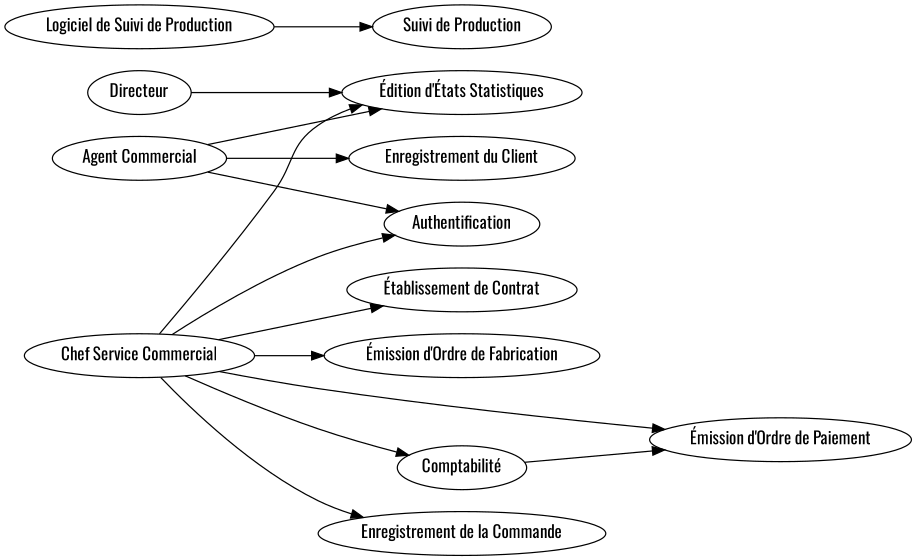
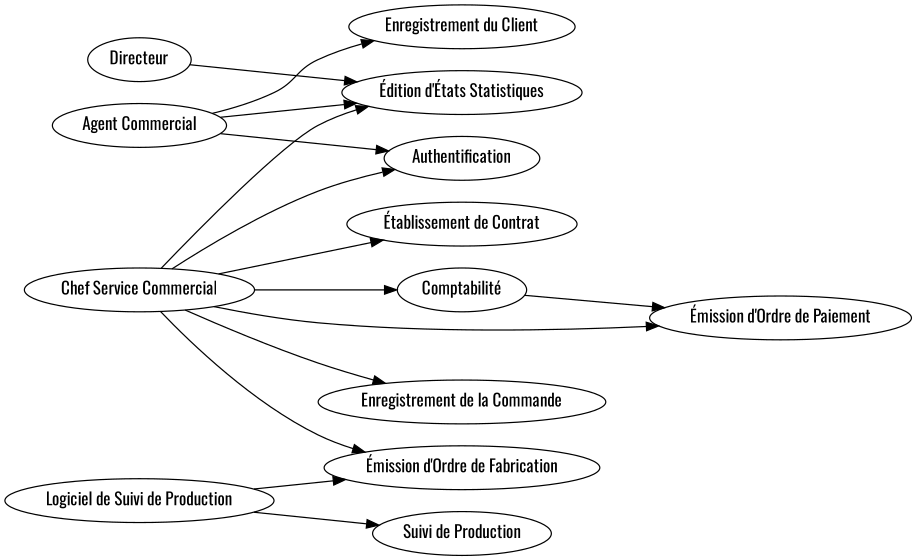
edge "Logiciel de Suivi de Production" -> "Émission d'Ordre de Fabrication": added
